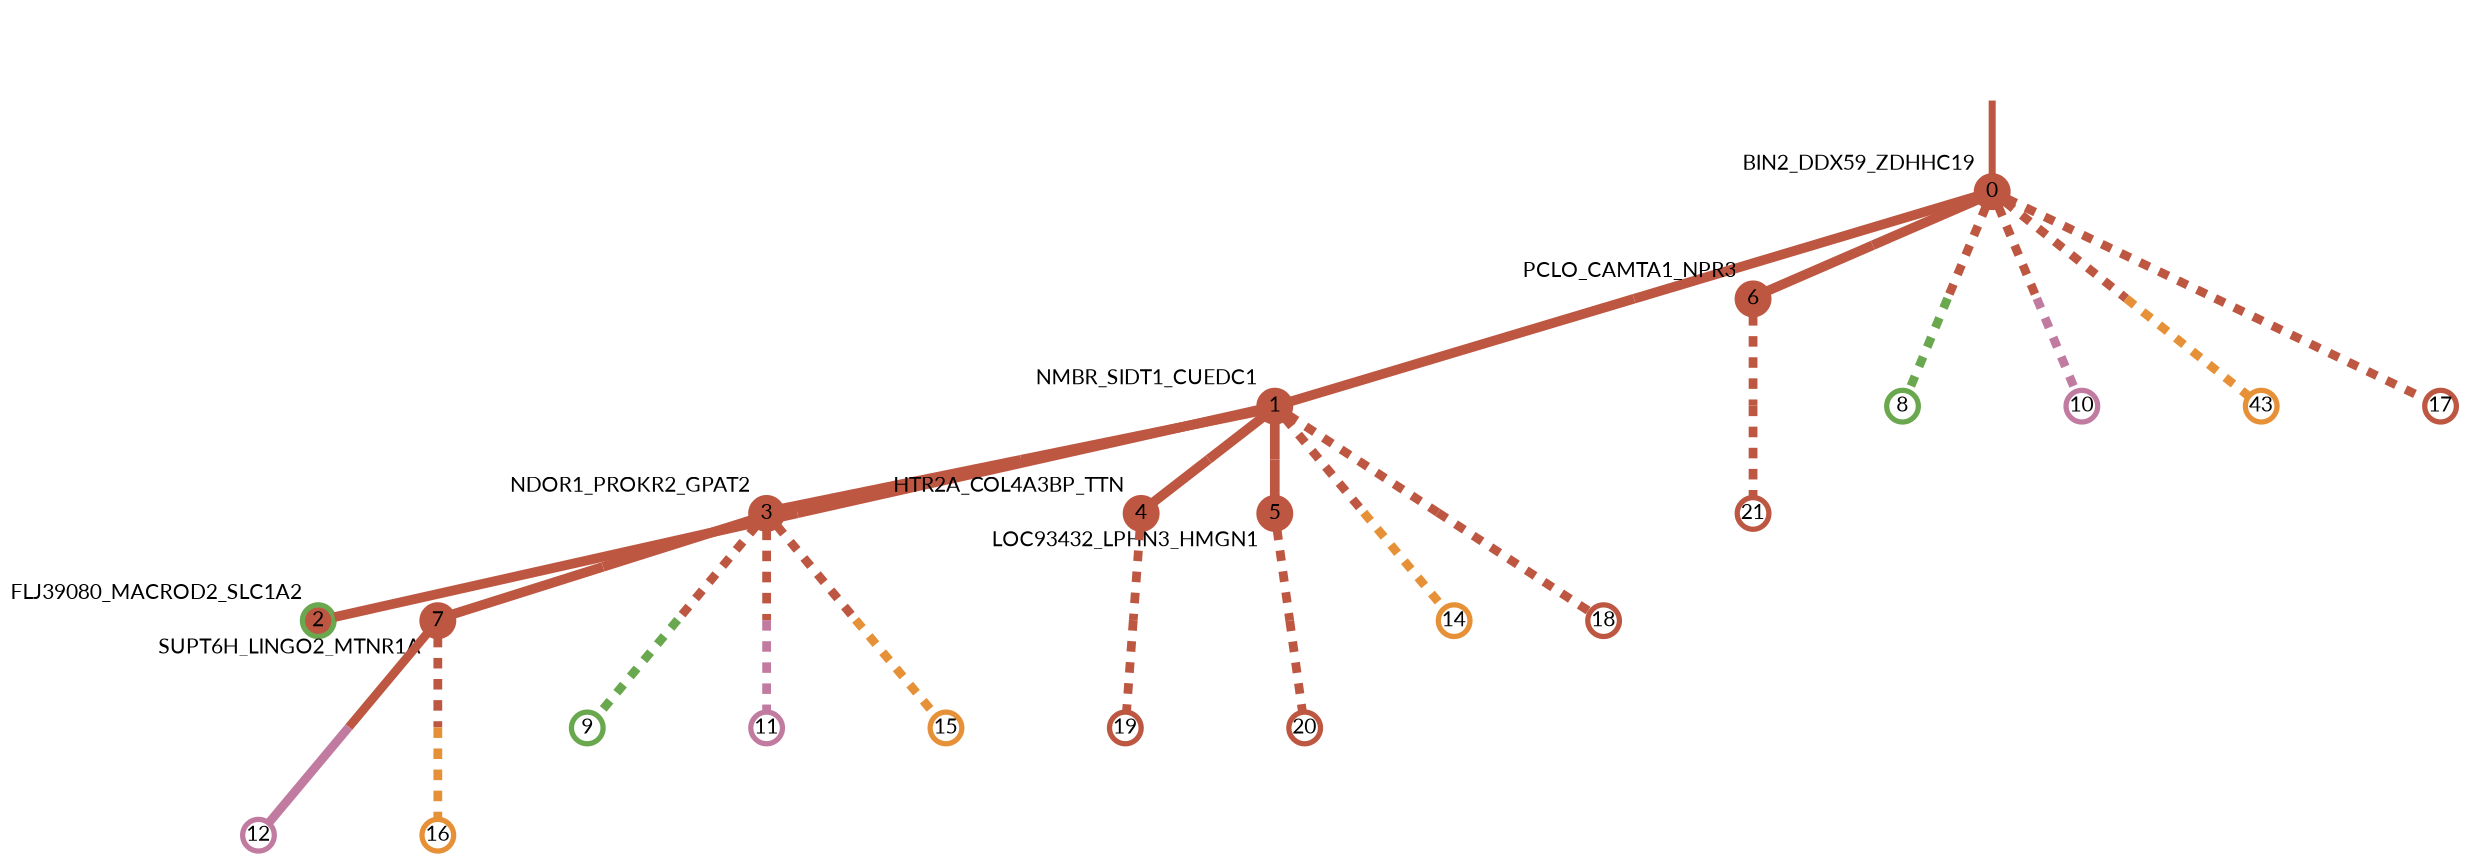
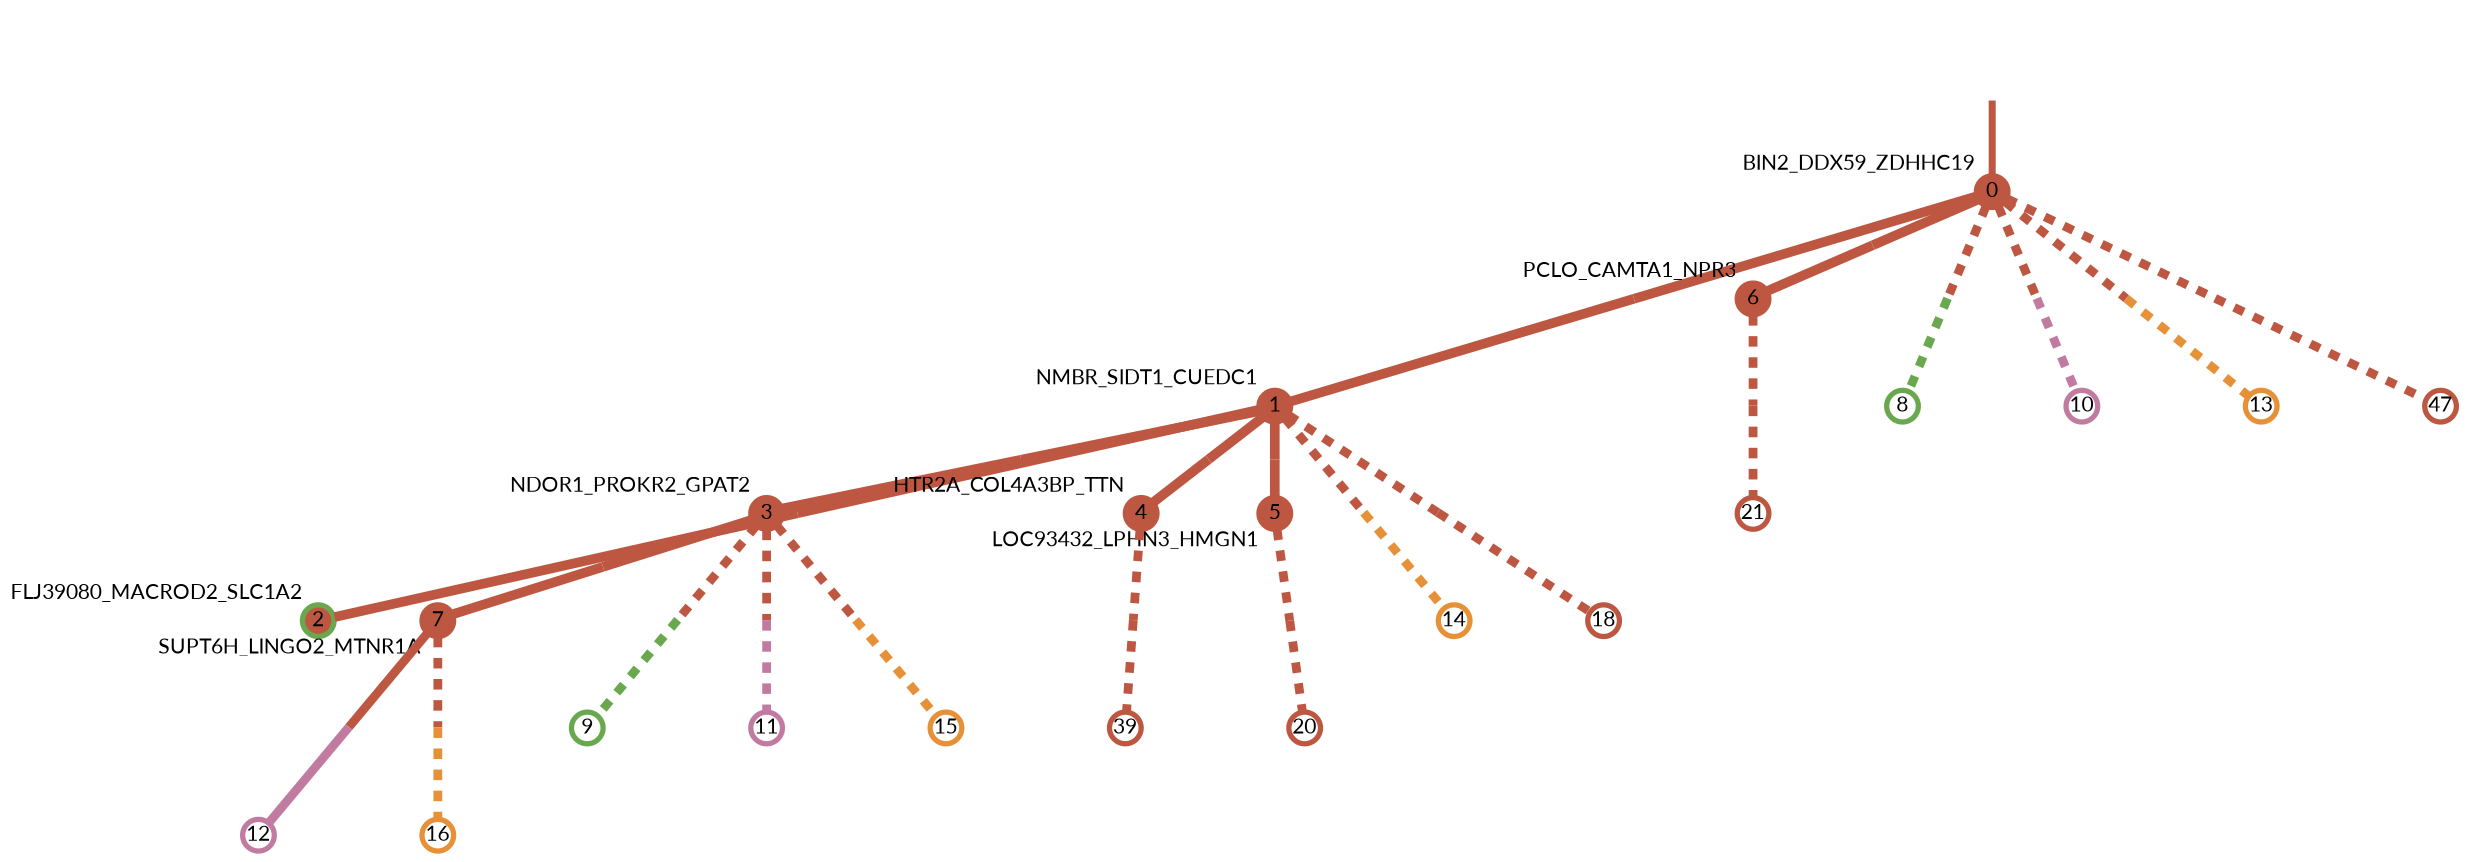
node "43": label "43" -> "13"
node "17": label "17" -> "47"
node "19": label "19" -> "39"
